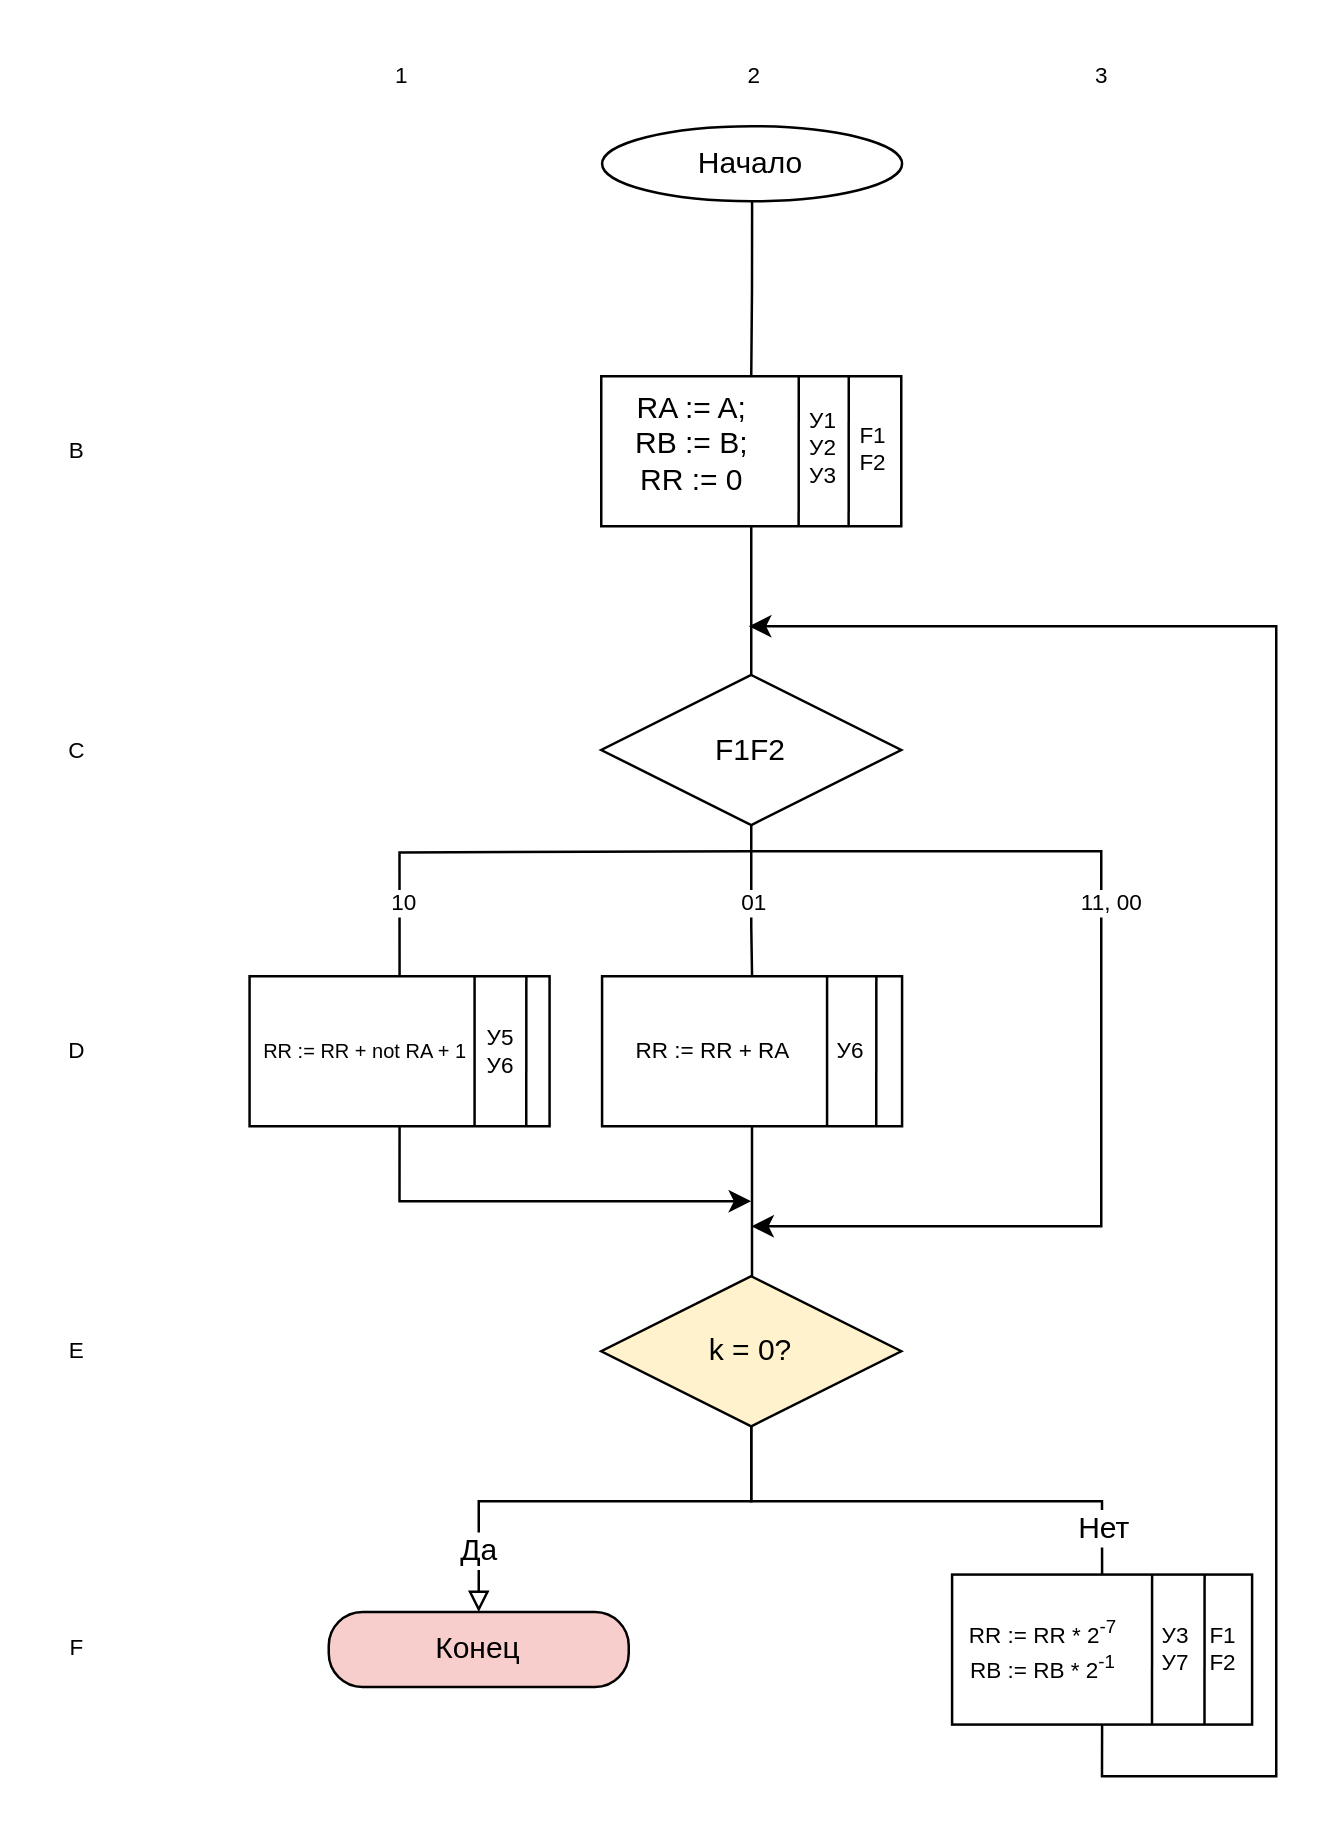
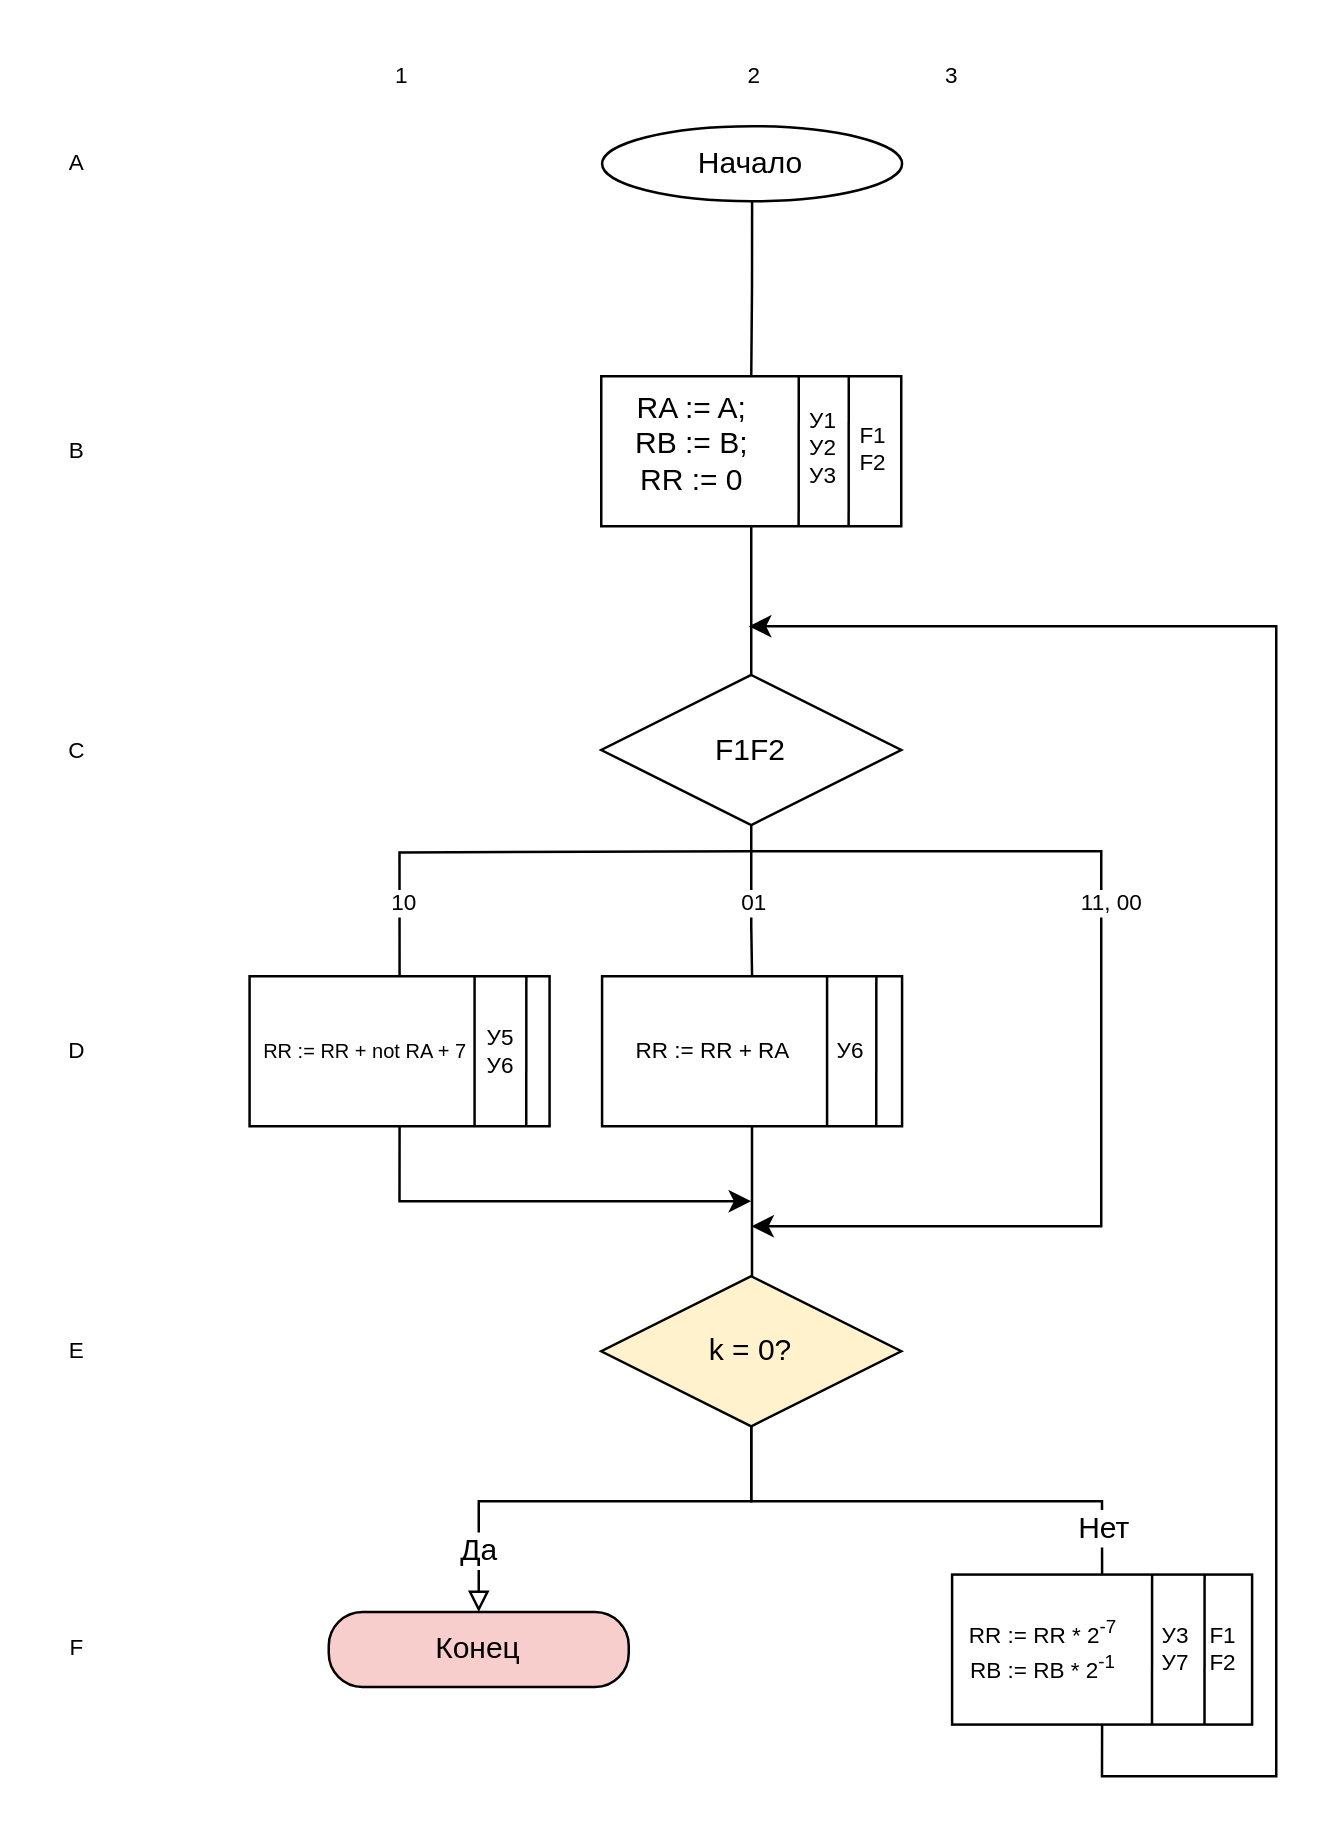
node "3": moved (1102, 76) -> (952, 76)
node "A": added
node "RR := RR + not RA + 1": label "RR := RR + not RA + 1" -> "RR := RR + not RA + 7"
